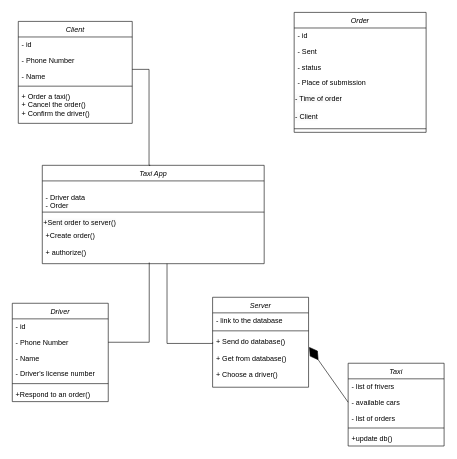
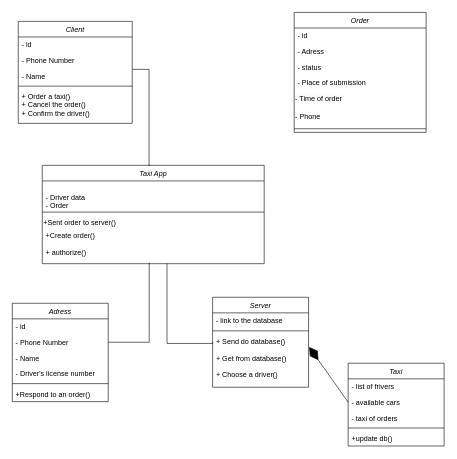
node "- Sent": label "- Sent" -> "- Adress"
node "- Client": label "- Client" -> "- Phone"
node "Driver": label "Driver" -> "Adress"
node "- list of orders": label "- list of orders" -> "- taxi of orders"
